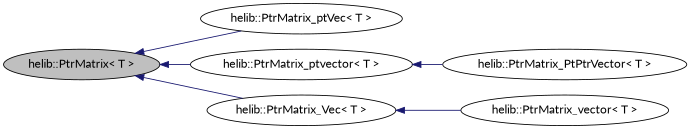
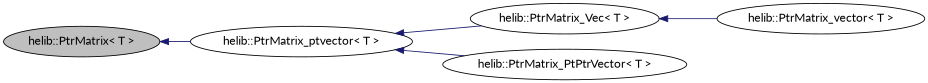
node "helib::PtrMatrix_ptVec< T >": removed
edge "helib::PtrMatrix_Vec< T >" -> "helib::PtrMatrix< T >": now "helib::PtrMatrix_Vec< T >" -> "helib::PtrMatrix_ptvector< T >"
